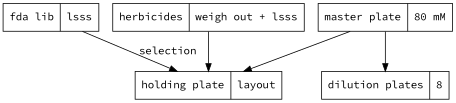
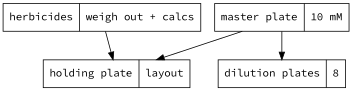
node "fda lib": removed
node "herbicides": text "weigh out + lsss" -> "weigh out + calcs"
node "master plate": text "80 mM" -> "10 mM"
